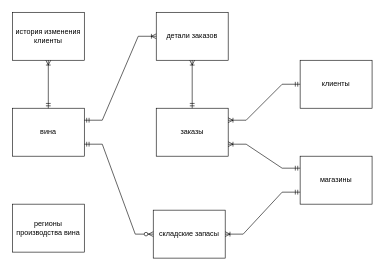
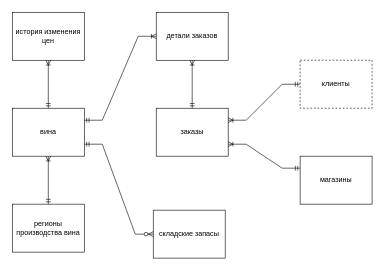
node "история изменения клиенты": label "история изменения клиенты" -> "история изменения цен"
node "клиенты": style solid -> dashed
edge "вина" -- "регионы производства вина": added
edge "магазины" -- "складские запасы": removed
